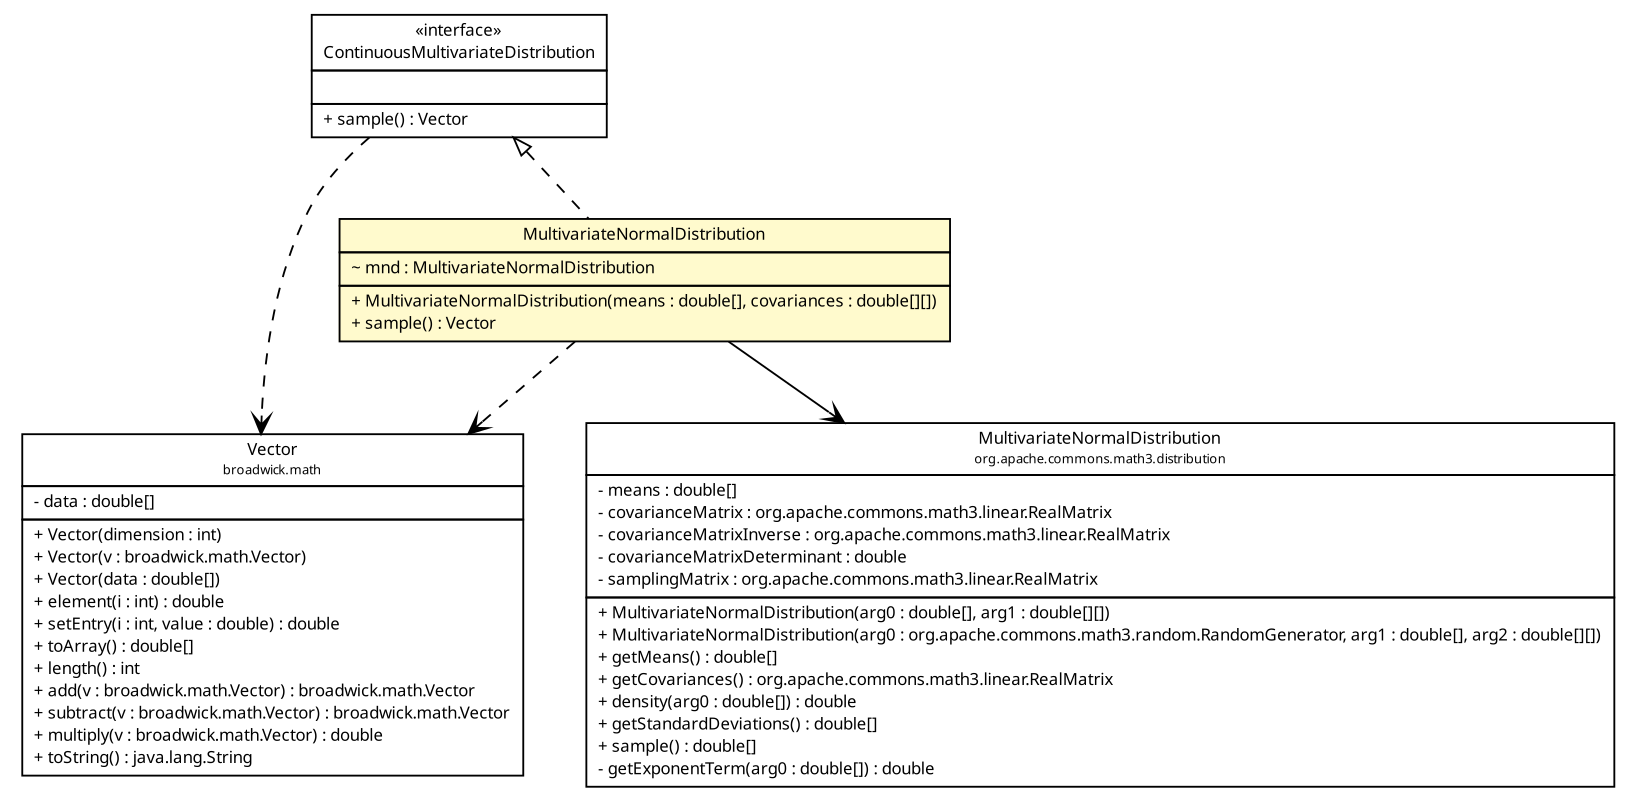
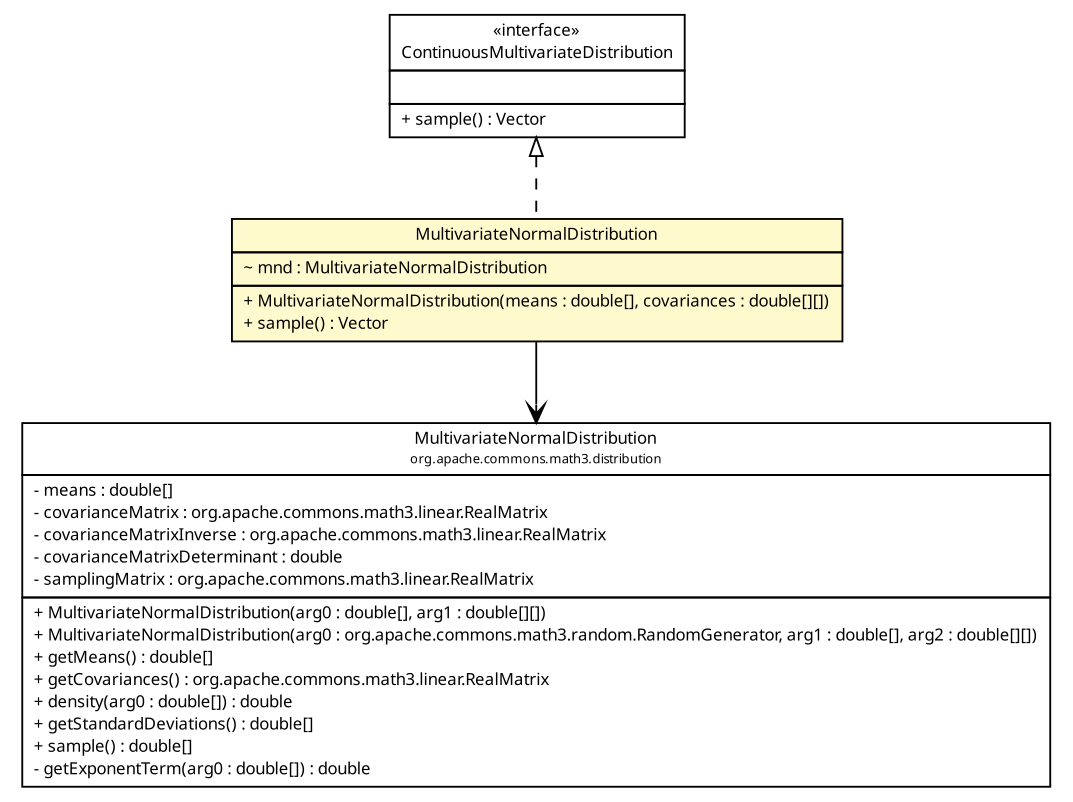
node "Vector": removed
